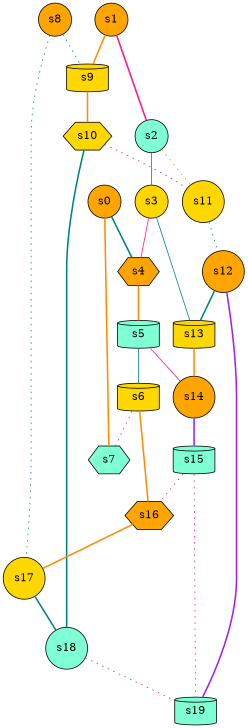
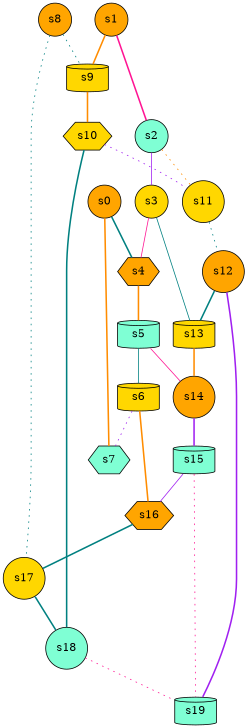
edge "s15" -- "s16": style dotted -> solid
edge "s16" -- "s17": color darkorange -> teal
